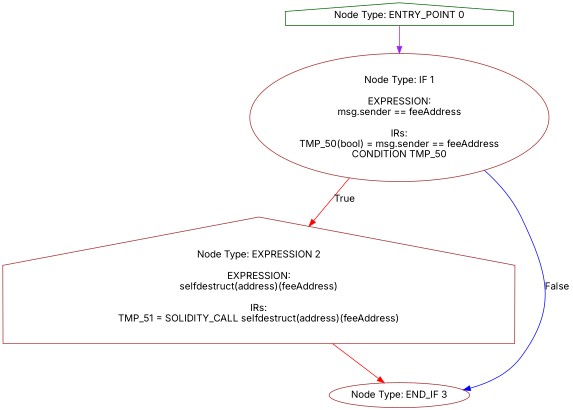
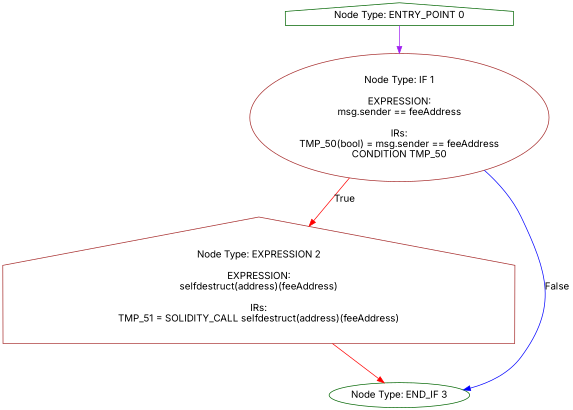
node "Node Type: END_IF 3": color brown -> darkgreen
